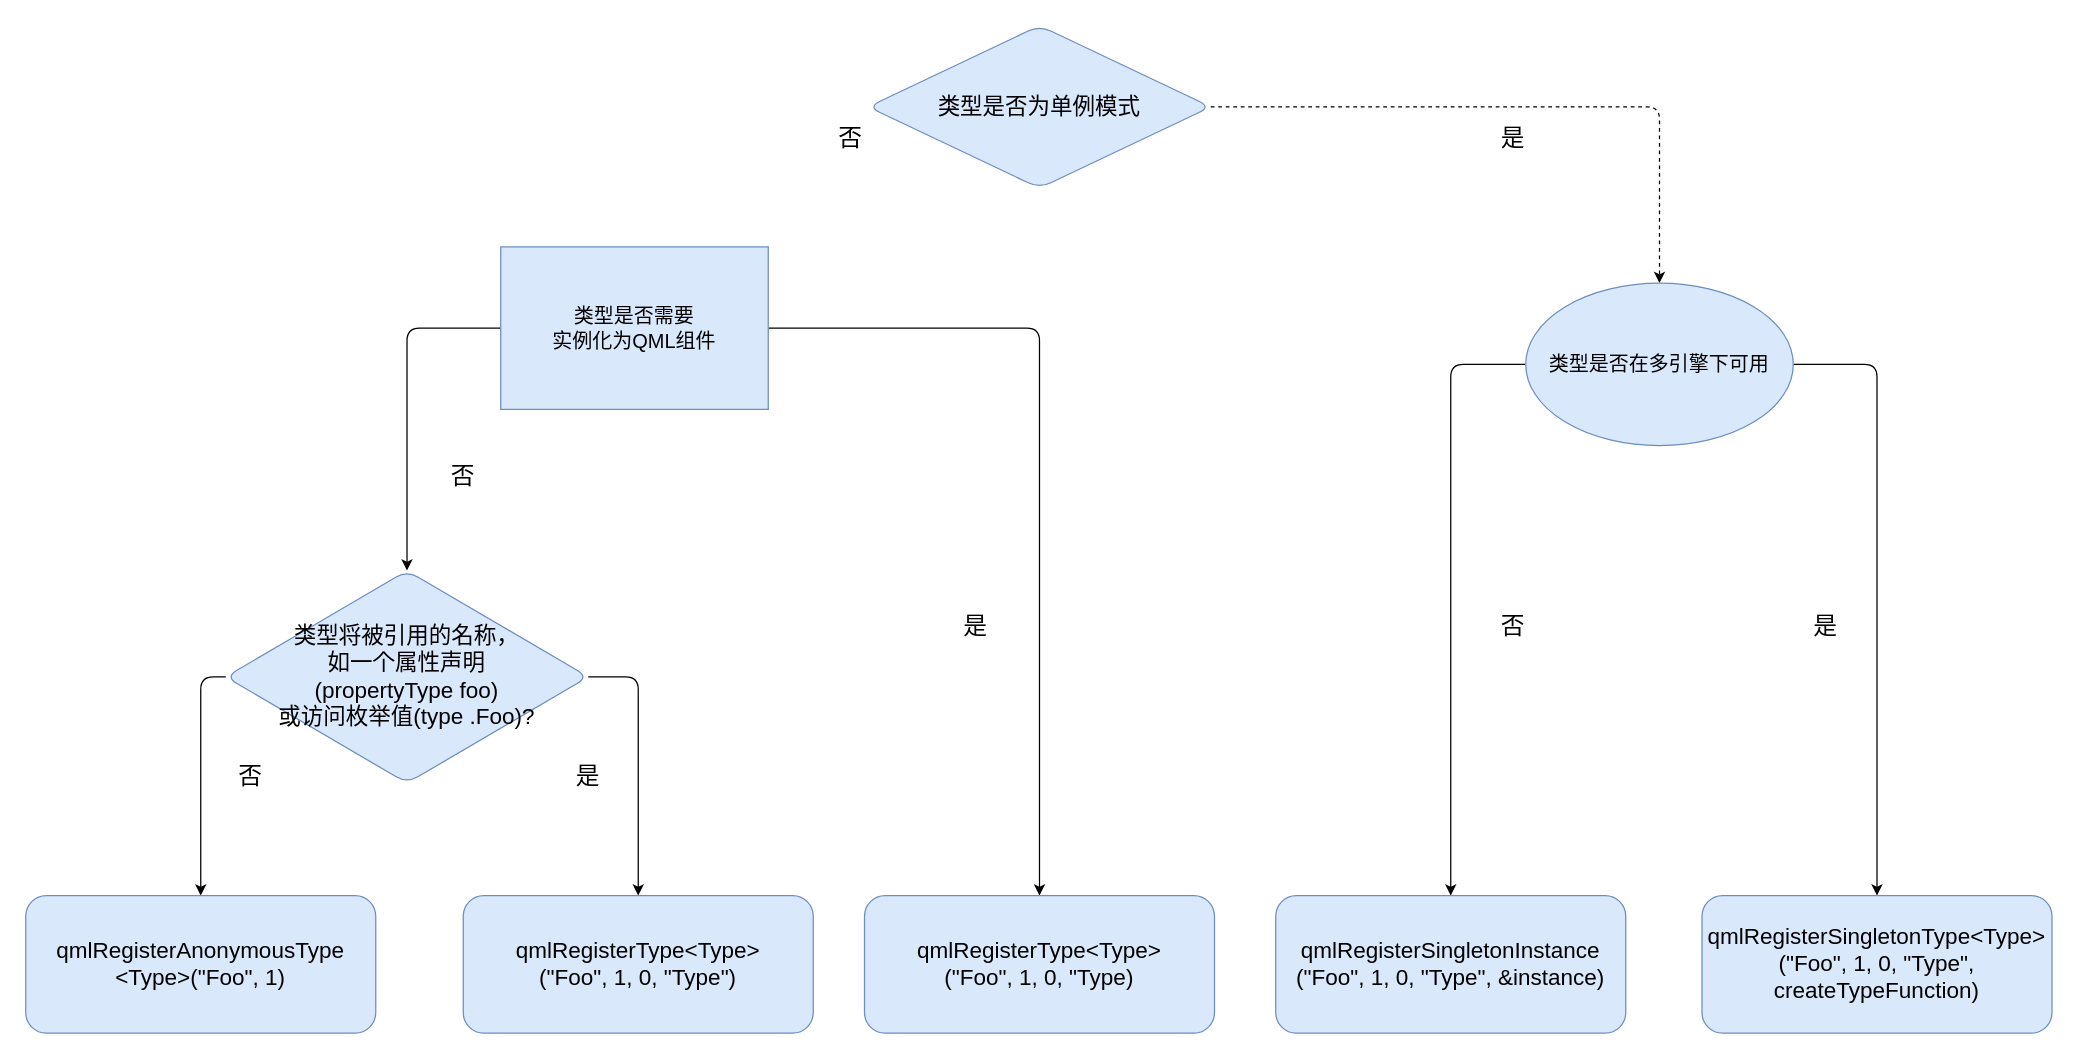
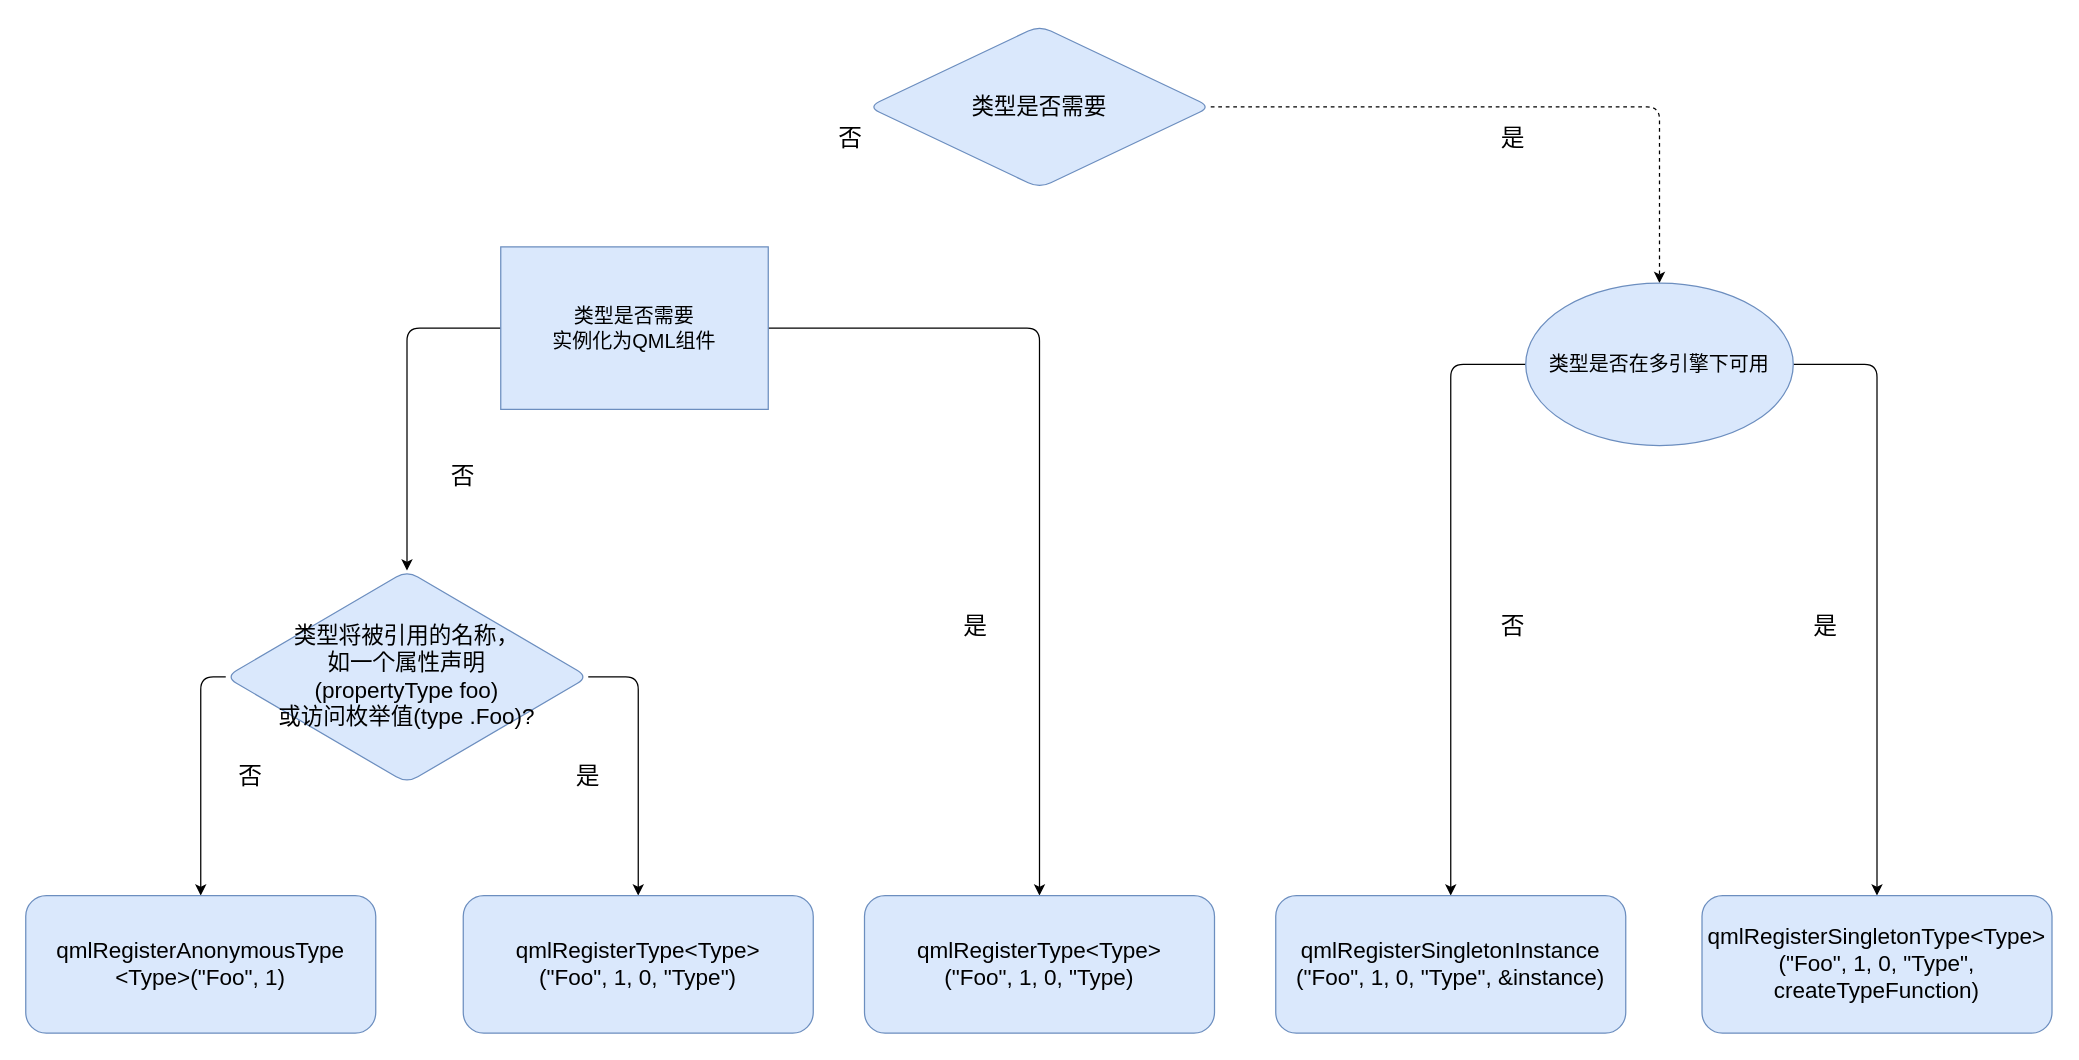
node "类型是否为单例模式": label "类型是否为单例模式" -> "类型是否需要"
